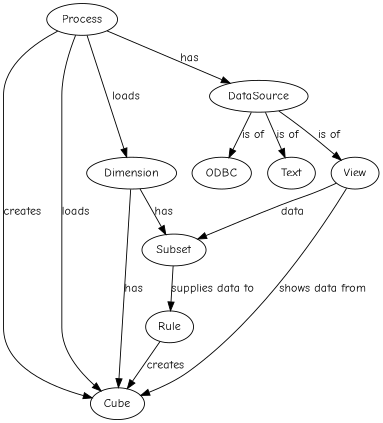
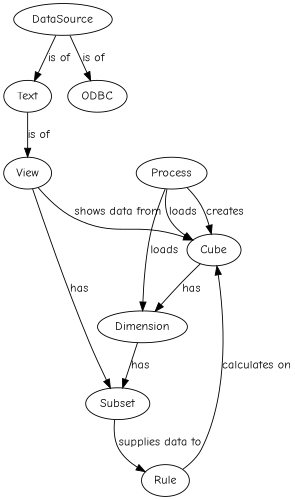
edge "Process" -> "DataSource": removed, label "has"
edge "DataSource" -> "View": now "Text" -> "View"
edge "View" -> "Subset": label "data" -> "has"
edge "Dimension" -> "Cube": reversed
edge "Rule" -> "Cube": label "creates" -> "calculates on"
